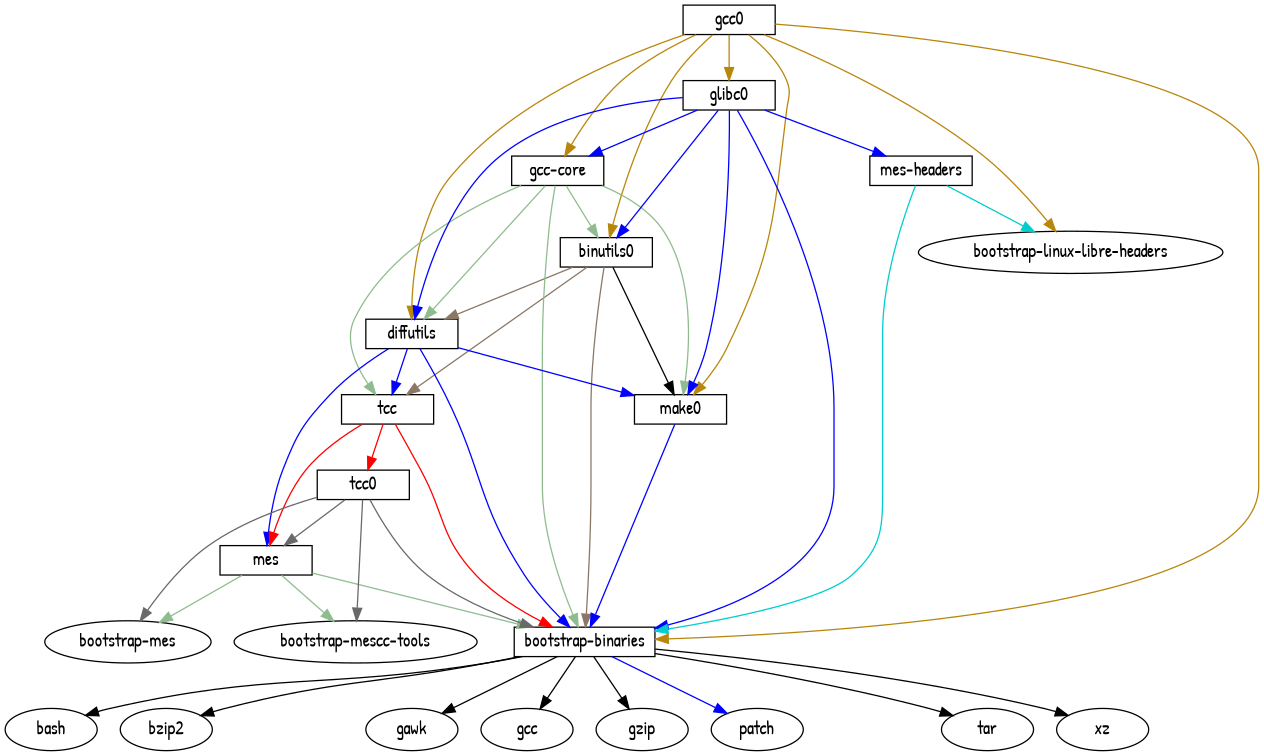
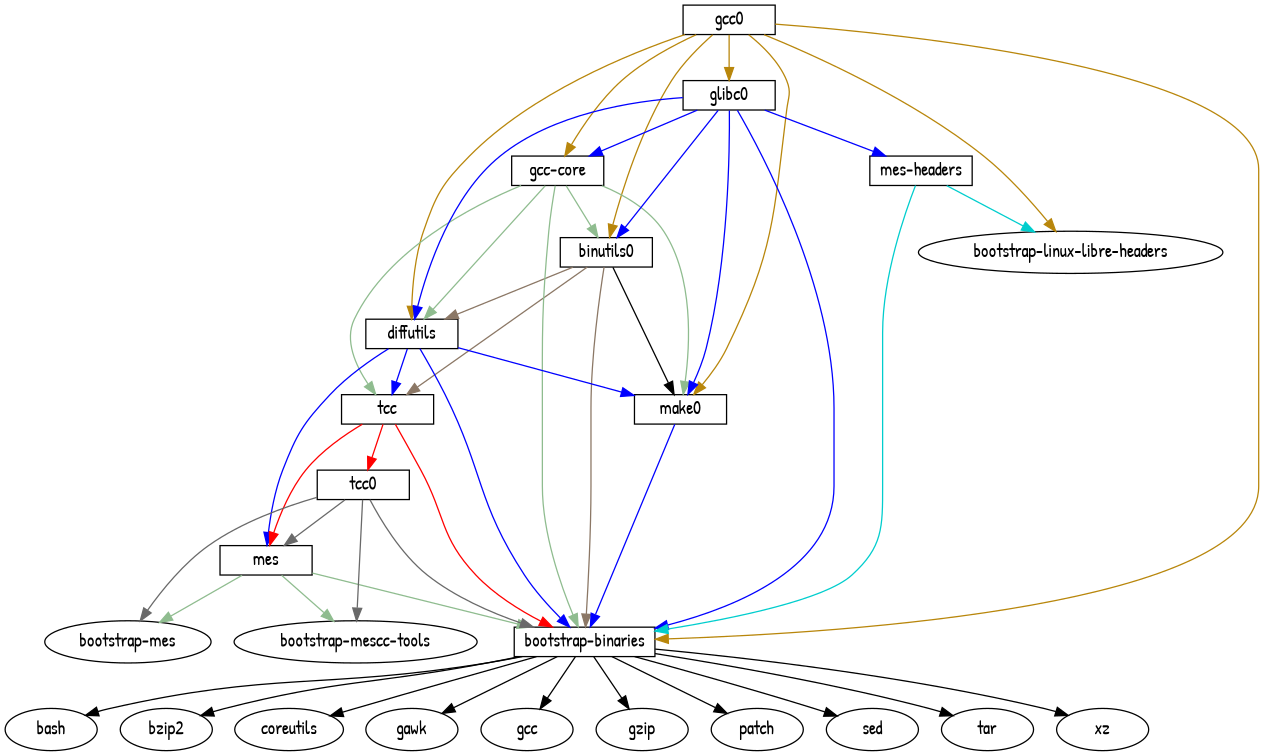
edge "bootstrap-binaries" -> "patch": color blue -> black
node "coreutils": added
node "sed": added
